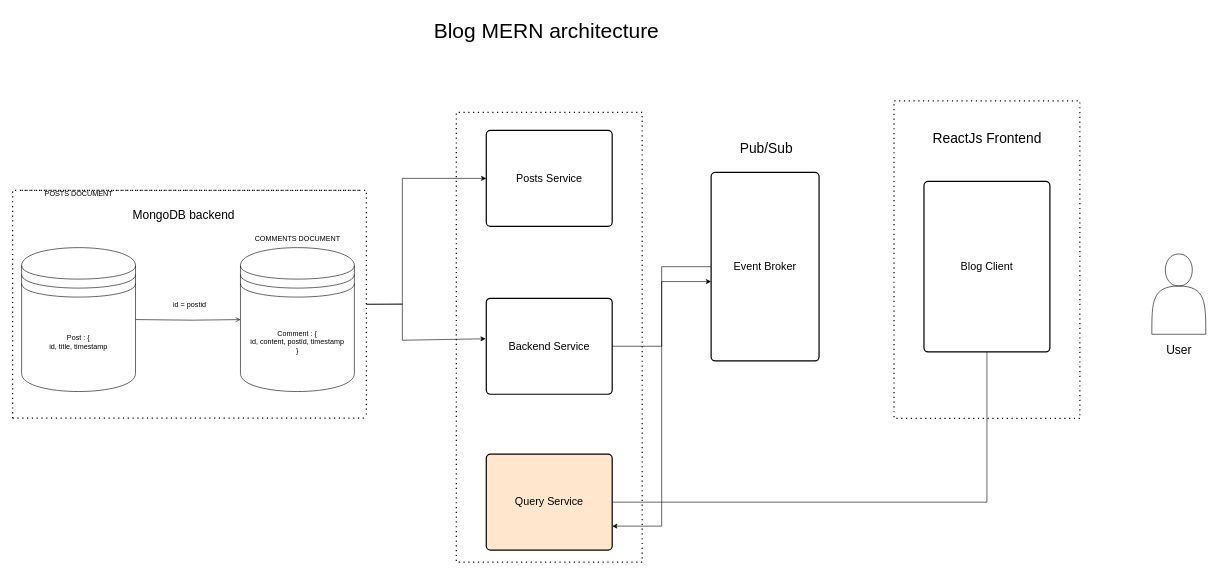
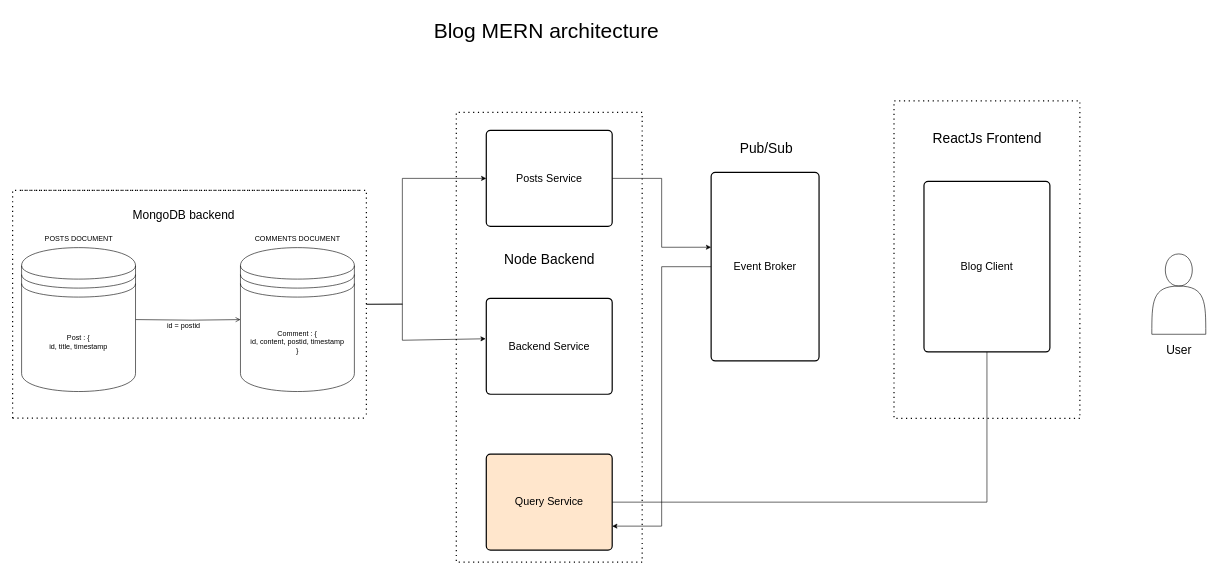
edge "Posts Service" -> "Event Broker": added
node "POSTS DOCUMENT": moved (78, 194) -> (78, 239)
node "Node Backend": added
edge "Backend Service" -> "Event Broker": removed
node "id = postid": moved (189, 305) -> (183, 326)
